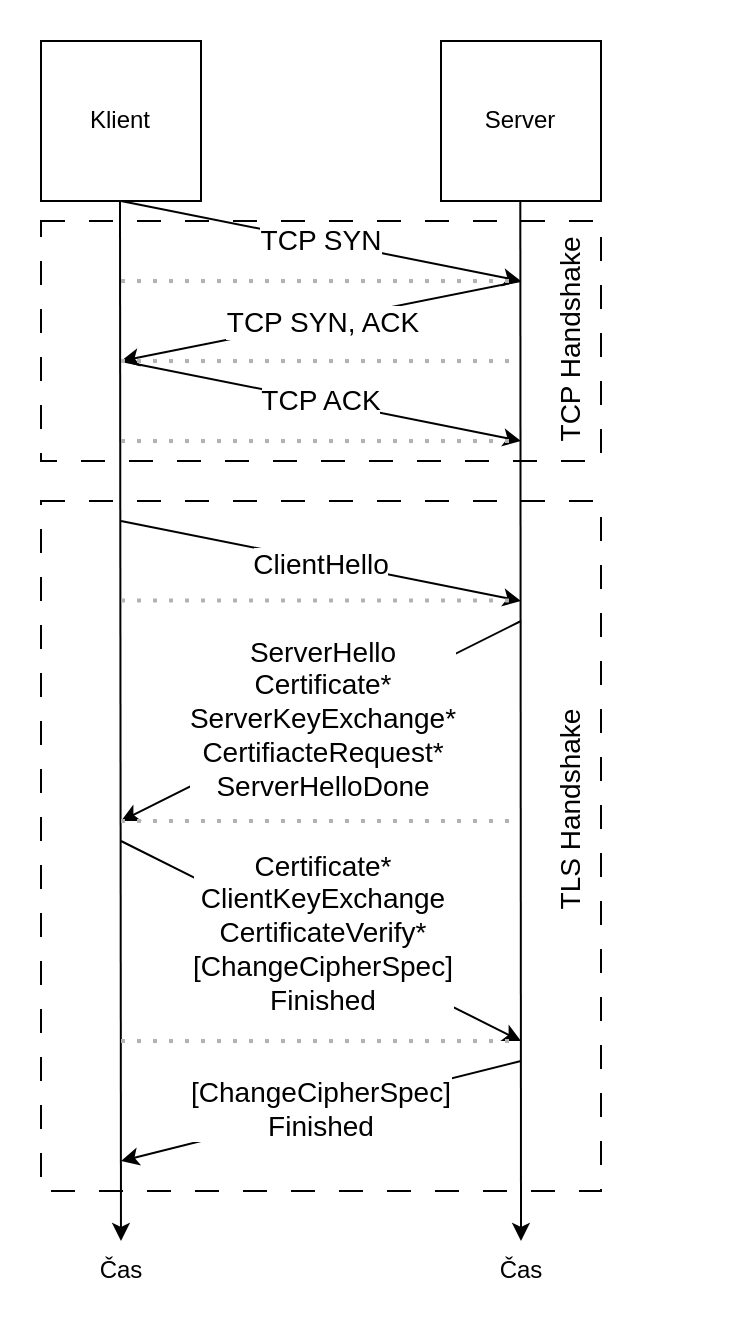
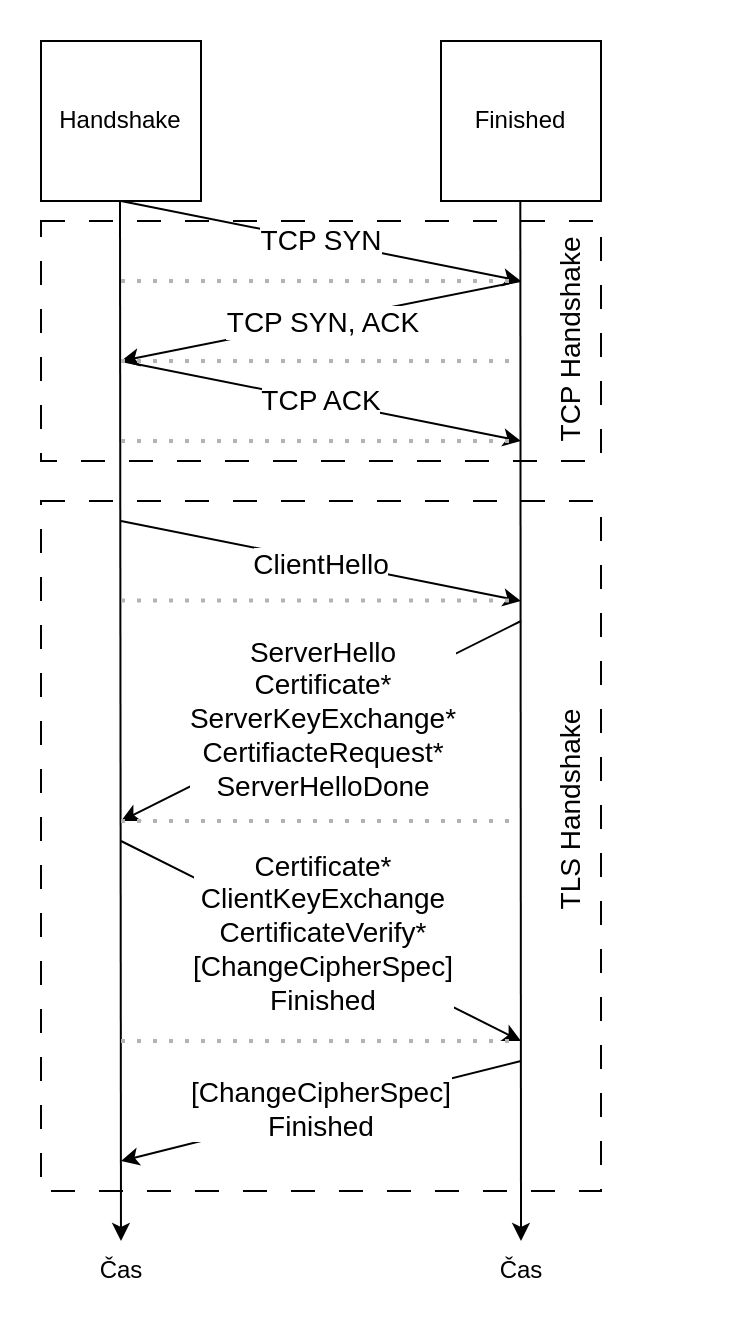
node "Klient": label "Klient" -> "Handshake"
node "Server": label "Server" -> "Finished"
